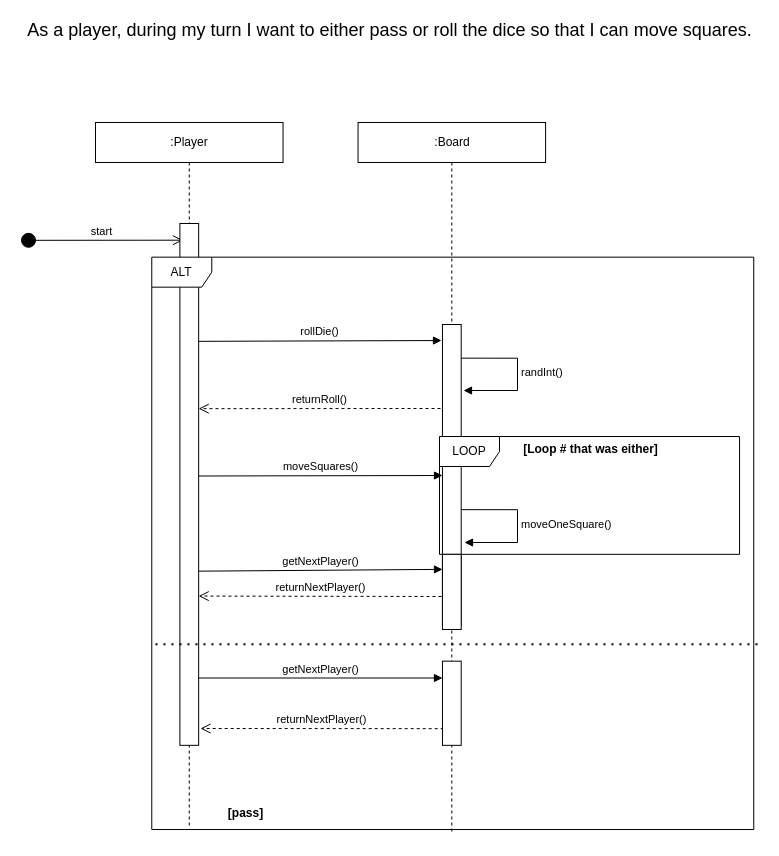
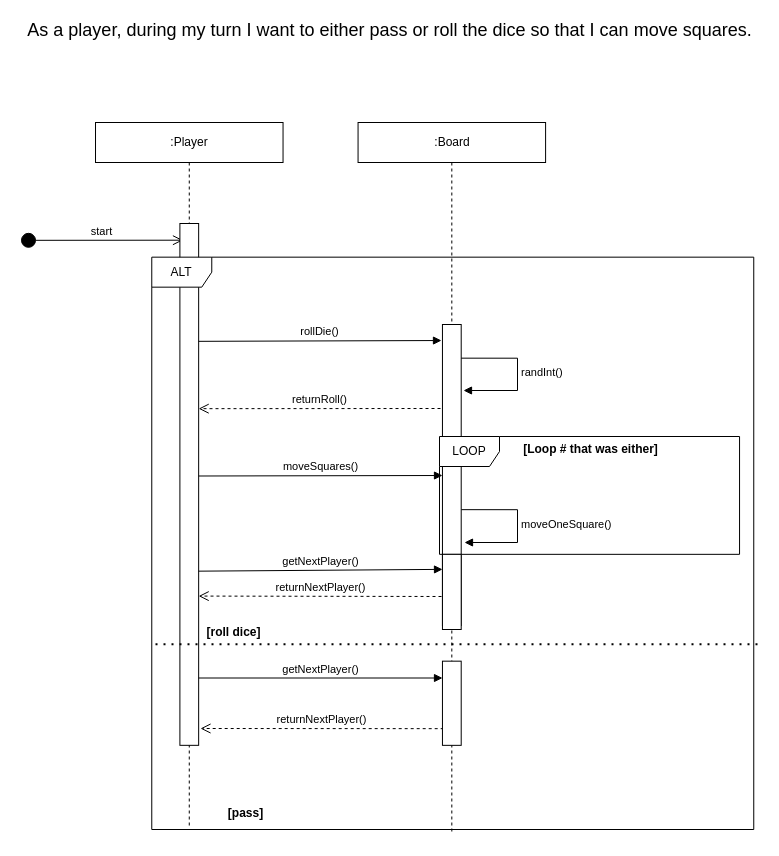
node "[roll dice]": added
